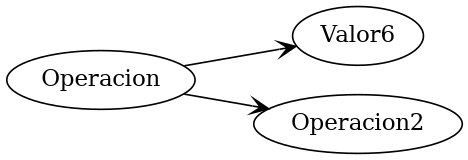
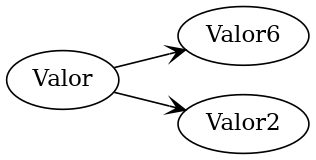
node "Operacion": label "Operacion" -> "Valor"
node "Operacion2": label "Operacion2" -> "Valor2"
